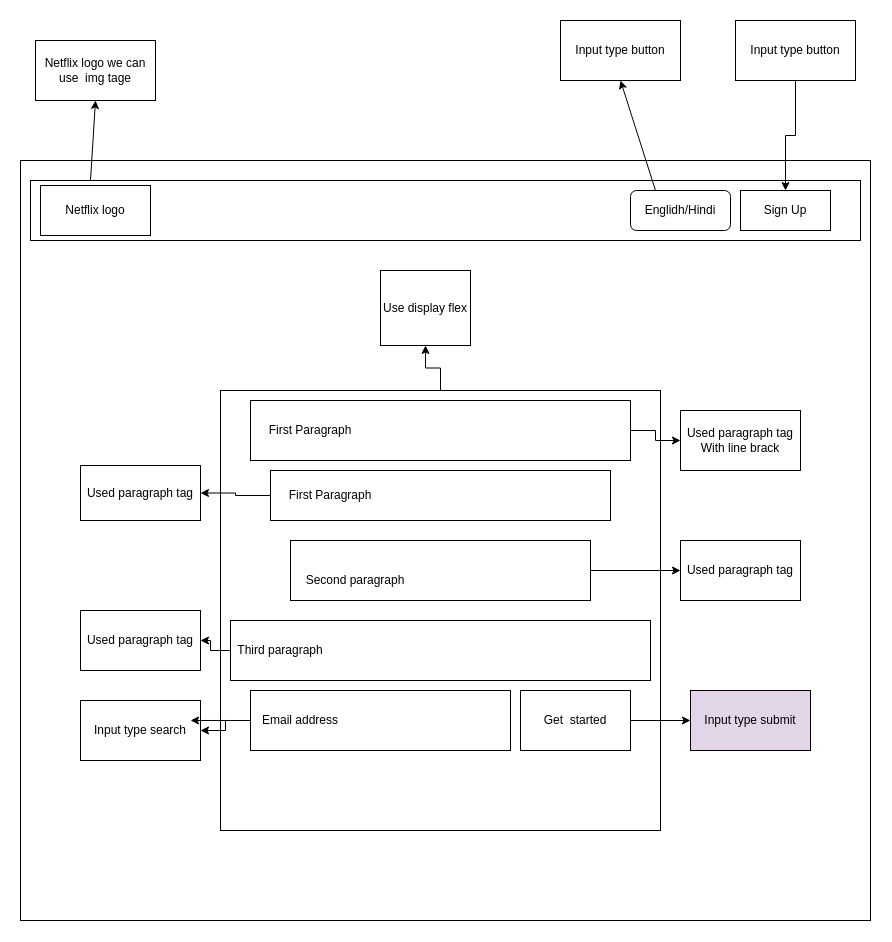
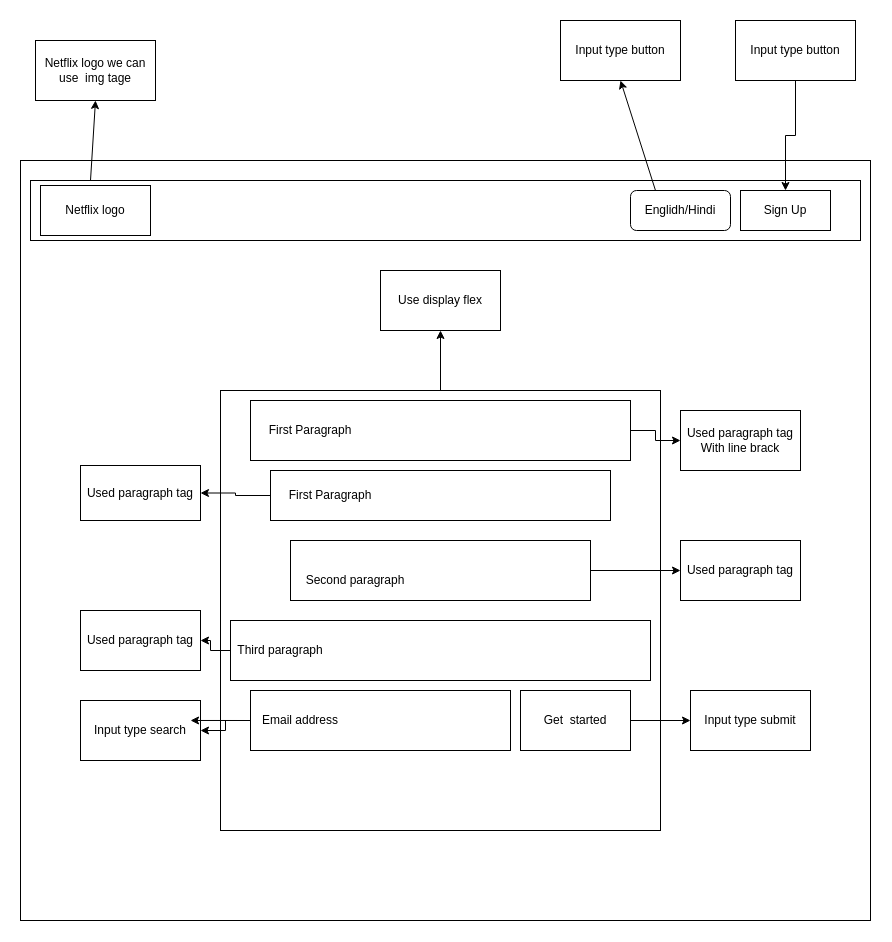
node "Use display flex": size 90x75 -> 120x60
node "Input type submit": fillcolor #e1d5e7 -> #ffffff
